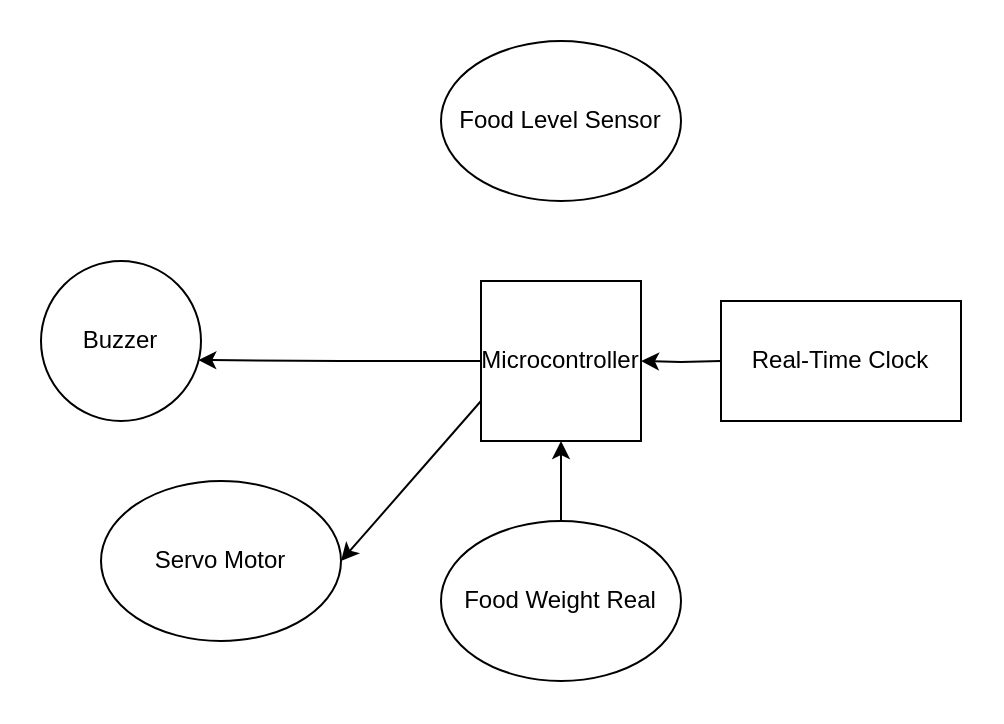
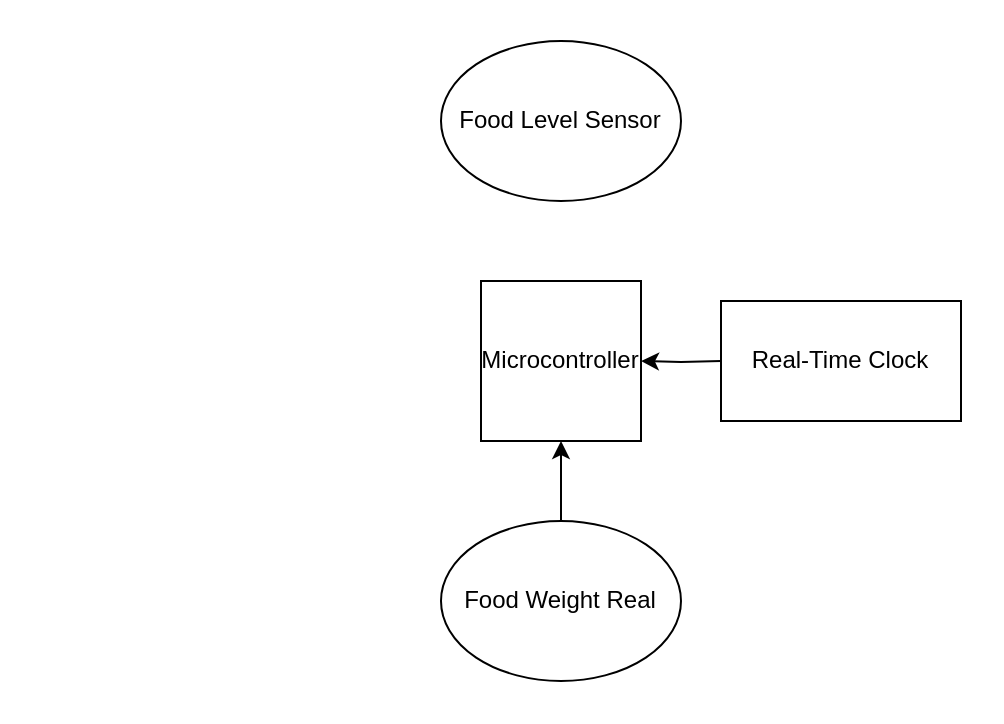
node "Buzzer": removed
edge "Microcontroller" -> "Buzzer": removed
edge "Microcontroller" -> "Servo Motor": removed
node "Servo Motor": removed
